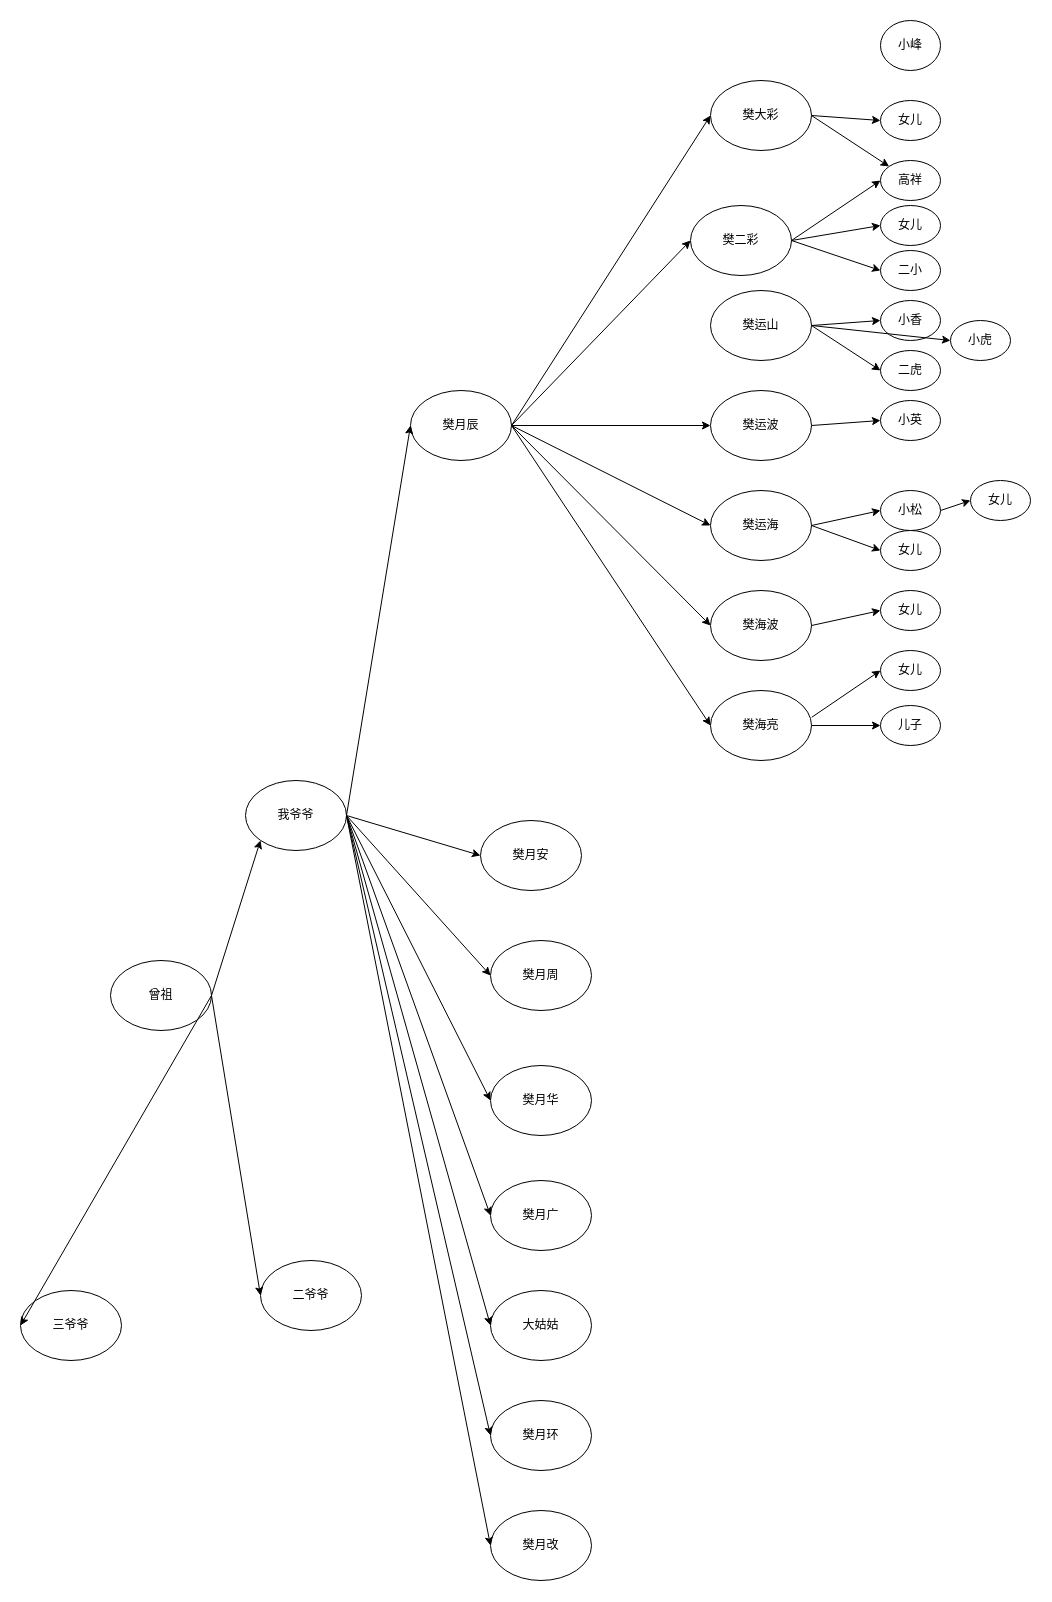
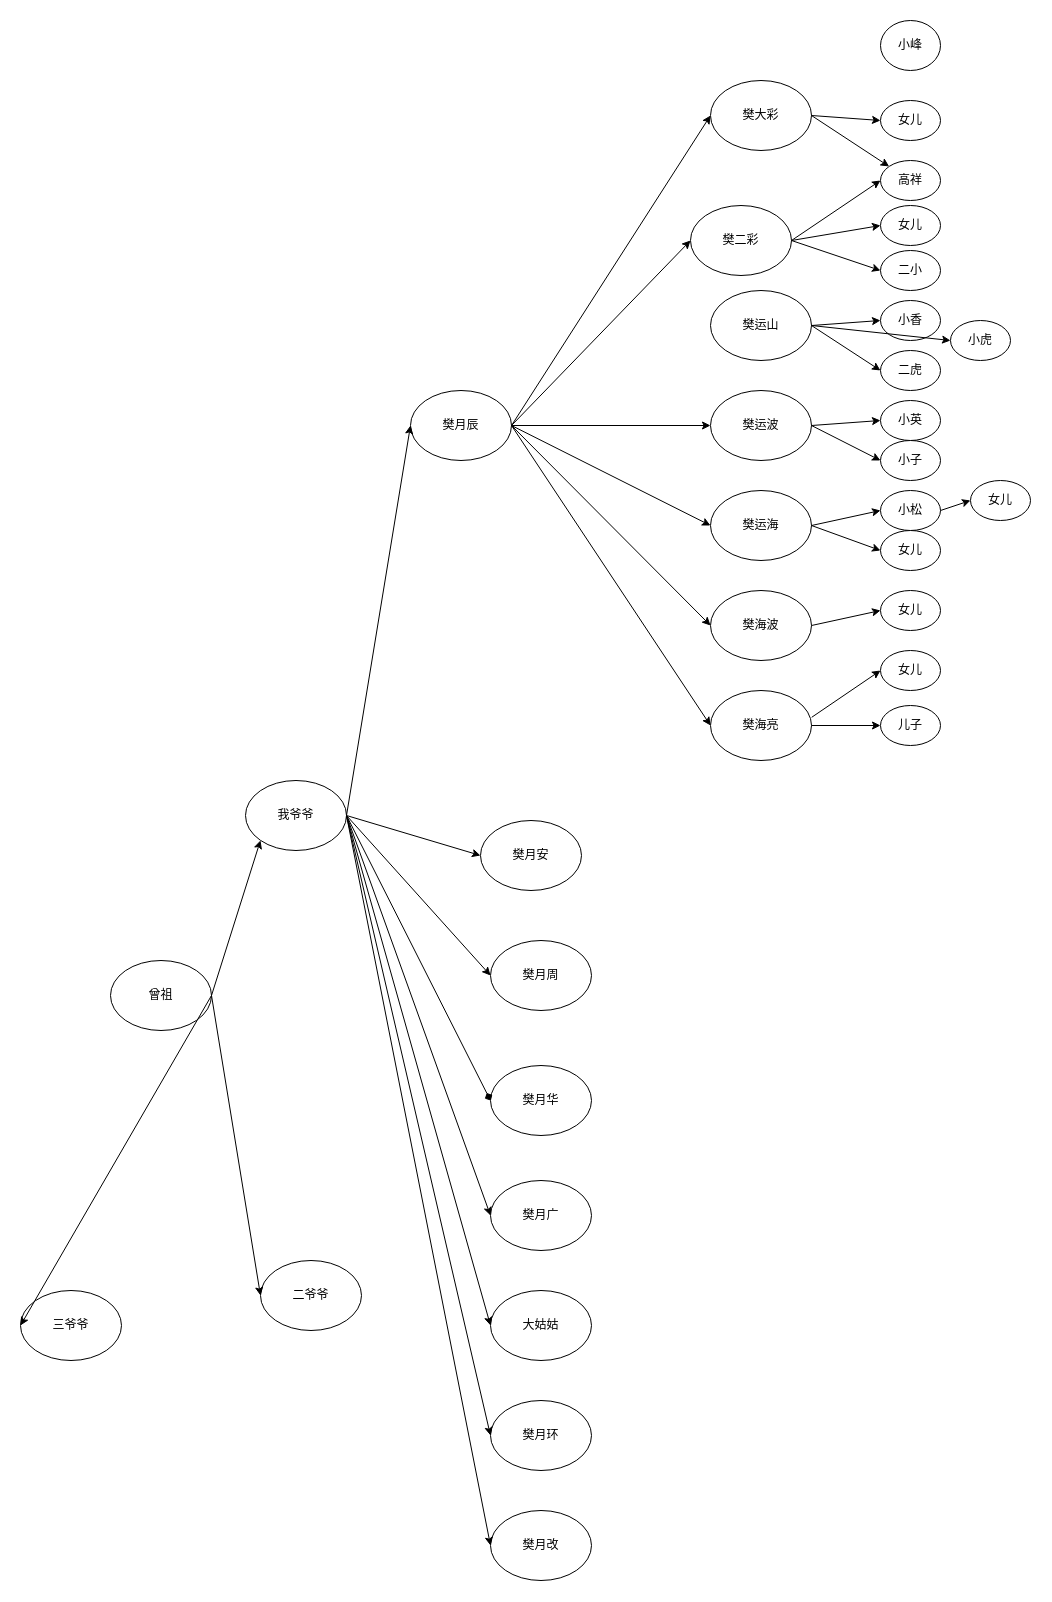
edge "樊运波" -> "小子": added
node "小子": added
edge "我爷爷" -> "樊月华": arrowhead classic -> diamond
